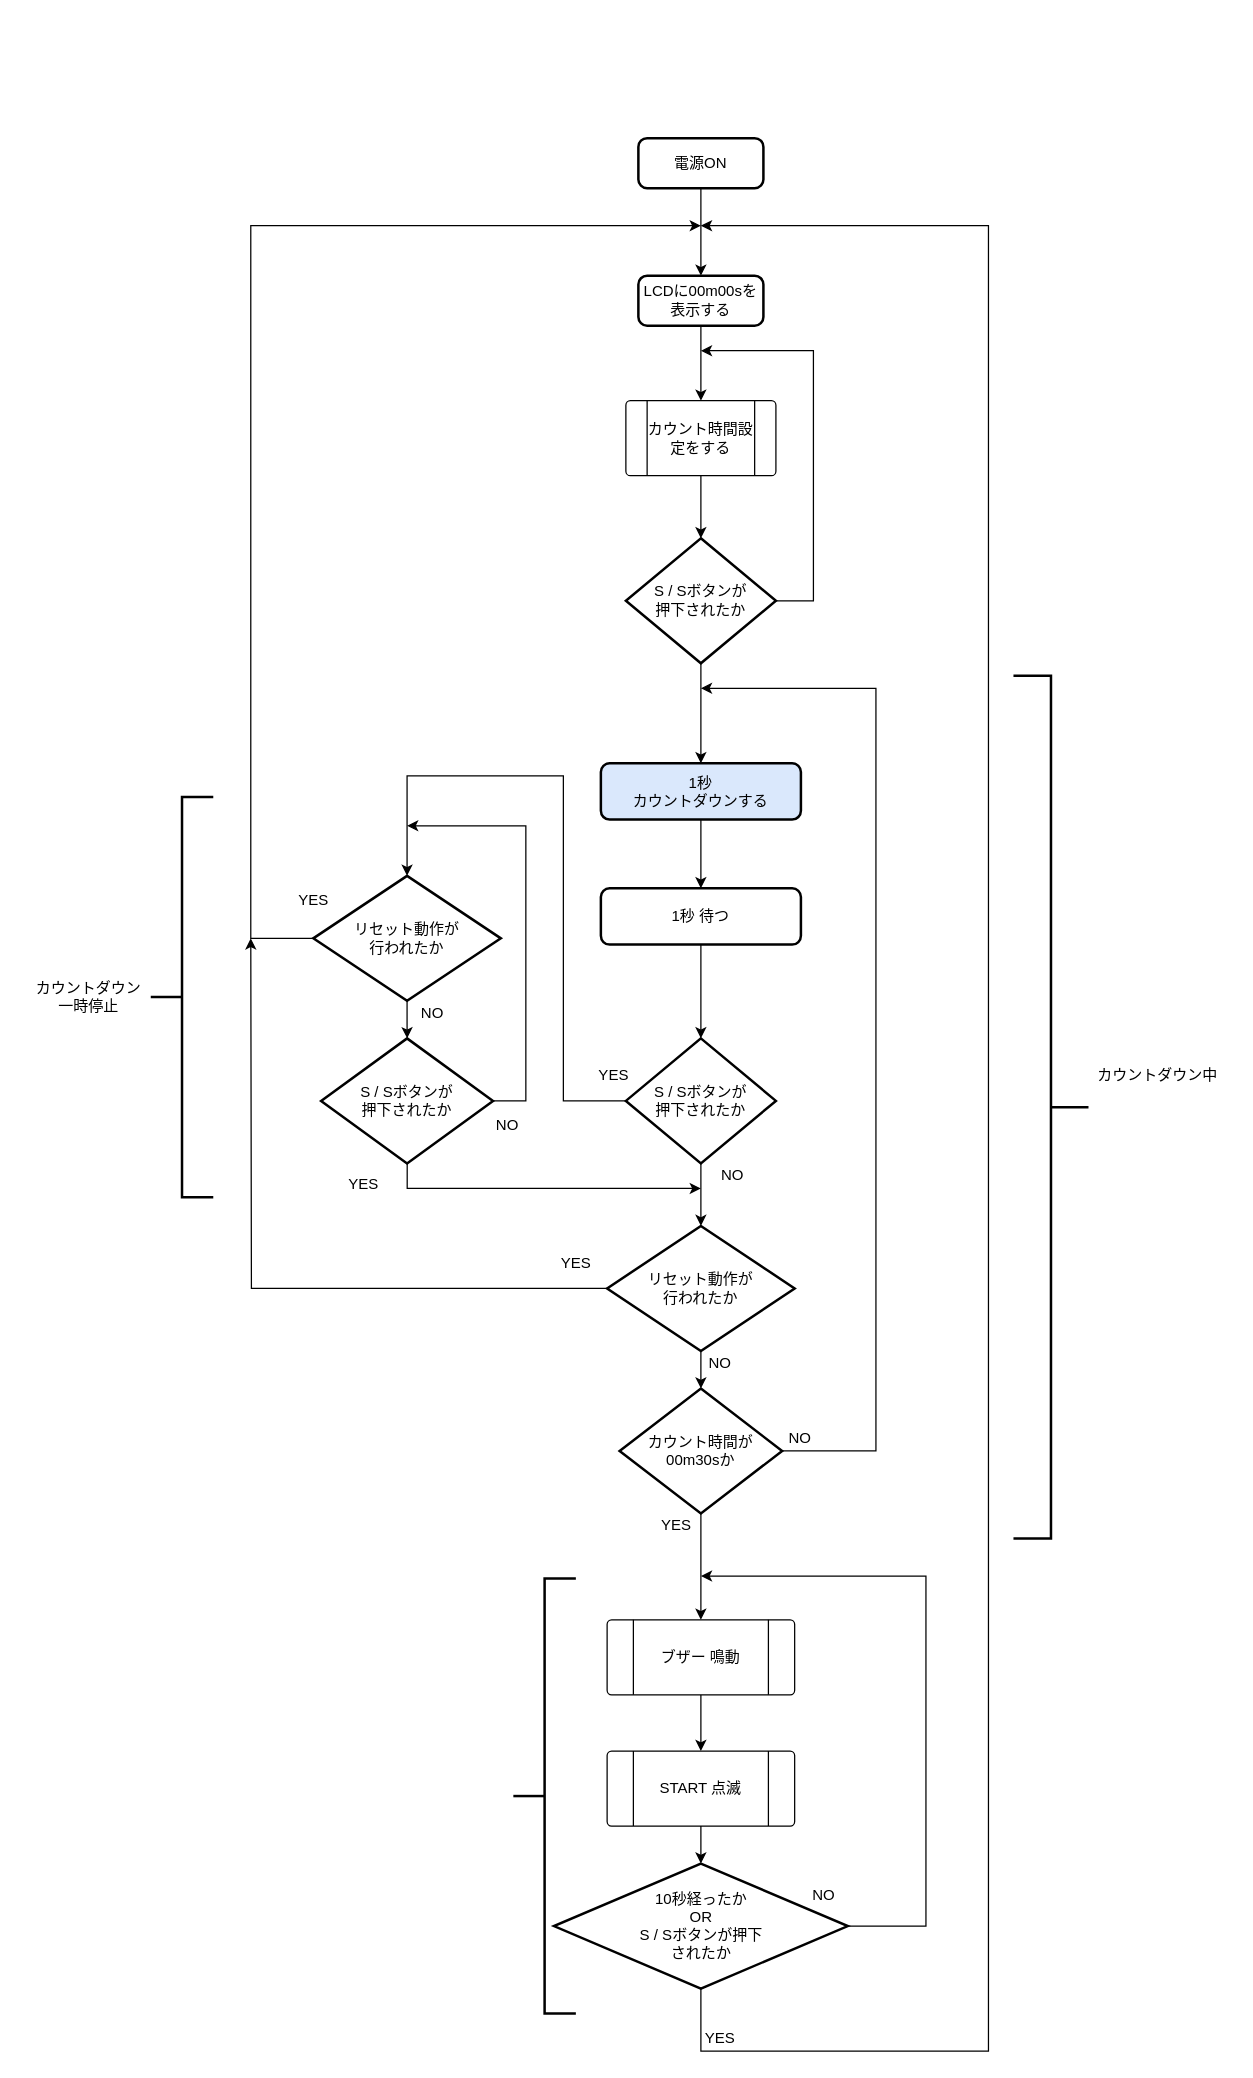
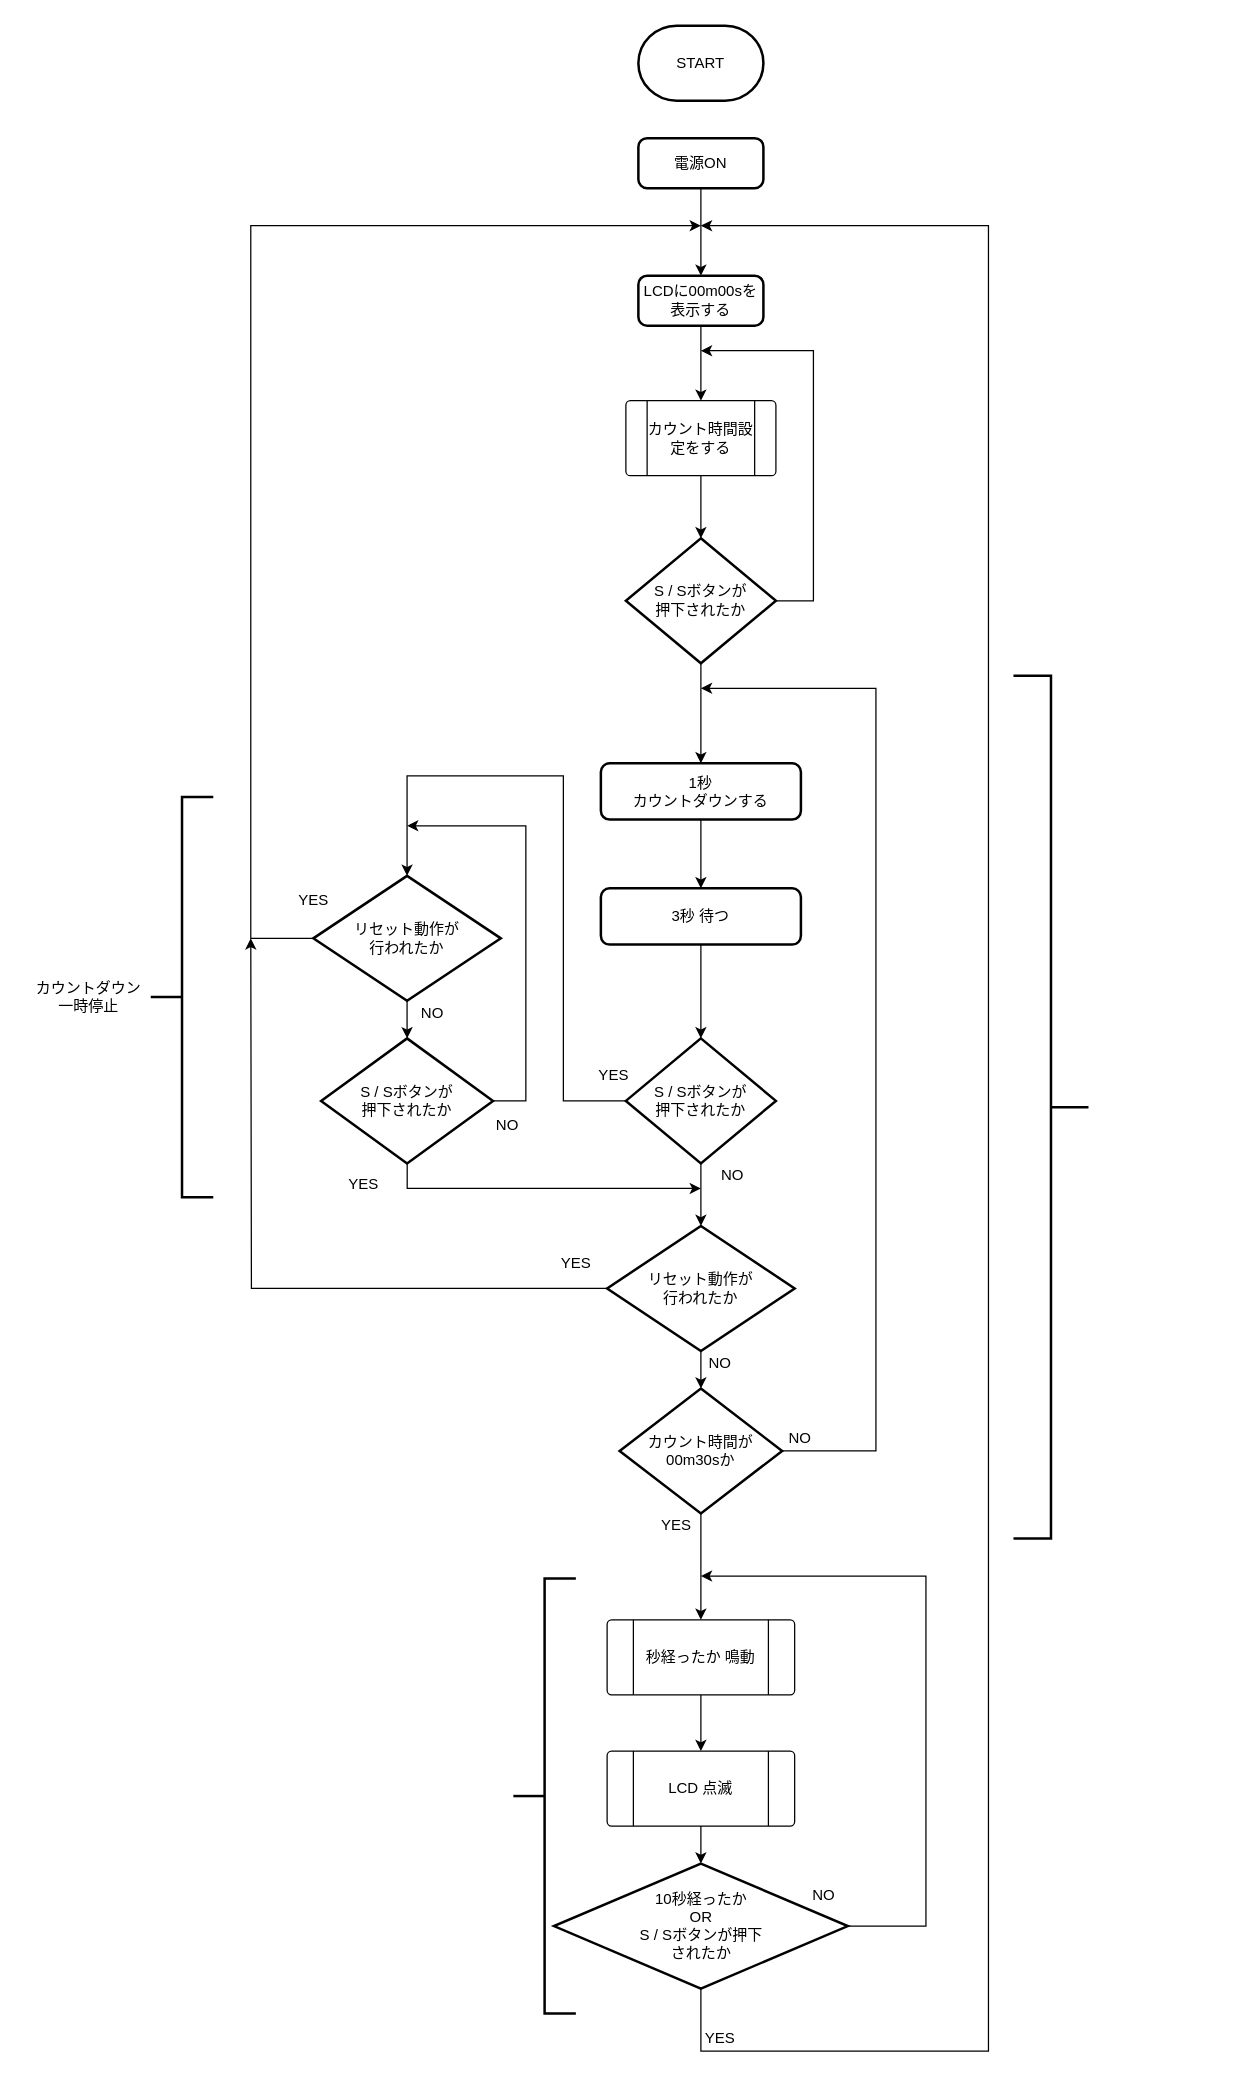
node "START": added
node "1秒 カウントダウンする": fillcolor #dae8fc -> #ffffff
node "1秒 待つ": label "1秒 待つ" -> "3秒 待つ"
node "カウントダウン中": removed
node "ブザー 鳴動": label "ブザー 鳴動" -> "秒経ったか 鳴動"
node "START 点滅": label "START 点滅" -> "LCD 点滅"
